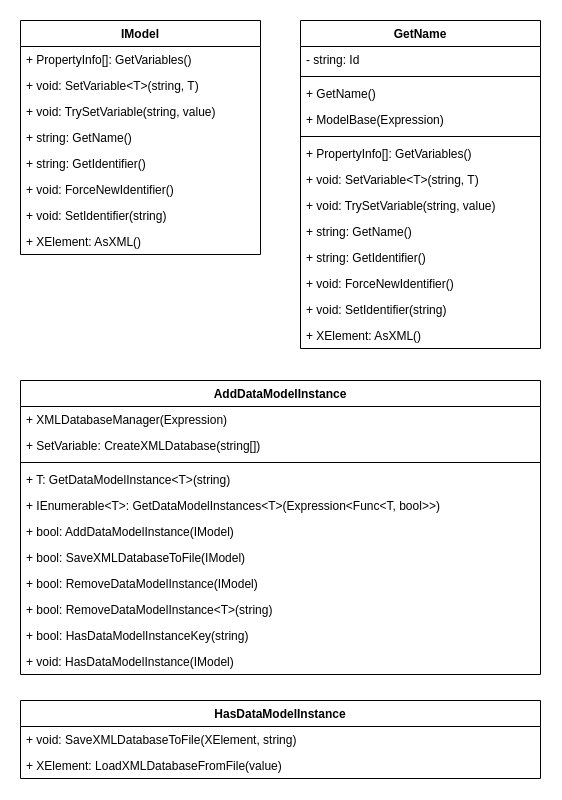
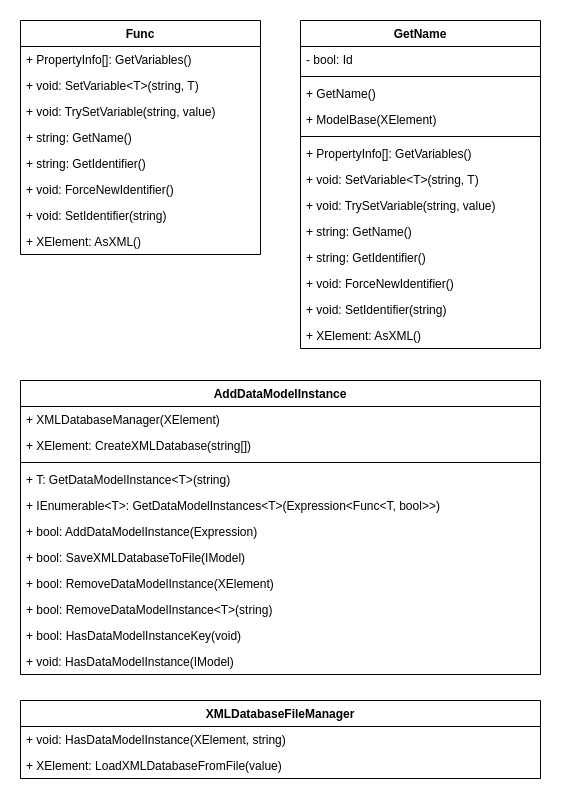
node "IModel": label "IModel" -> "Func"
node "- string: Id": label "- string: Id" -> "- bool: Id"
node "+ ModelBase(Expression)": label "+ ModelBase(Expression)" -> "+ ModelBase(XElement)"
node "+ XMLDatabaseManager(Expression)": label "+ XMLDatabaseManager(Expression)" -> "+ XMLDatabaseManager(XElement)"
node "+ SetVariable: CreateXMLDatabase(string[])": label "+ SetVariable: CreateXMLDatabase(string[])" -> "+ XElement: CreateXMLDatabase(string[])"
node "+ bool: AddDataModelInstance(IModel)": label "+ bool: AddDataModelInstance(IModel)" -> "+ bool: AddDataModelInstance(Expression)"
node "+ bool: RemoveDataModelInstance(IModel)": label "+ bool: RemoveDataModelInstance(IModel)" -> "+ bool: RemoveDataModelInstance(XElement)"
node "+ bool: HasDataModelInstanceKey(string)": label "+ bool: HasDataModelInstanceKey(string)" -> "+ bool: HasDataModelInstanceKey(void)"
node "HasDataModelInstance": label "HasDataModelInstance" -> "XMLDatabaseFileManager"
node "+ void: SaveXMLDatabaseToFile(XElement, string)": label "+ void: SaveXMLDatabaseToFile(XElement, string)" -> "+ void: HasDataModelInstance(XElement, string)"
